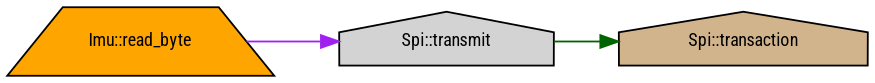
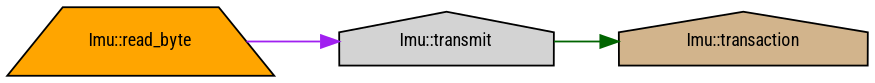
node "Spi::transmit": label "Spi::transmit" -> "Imu::transmit"
node "Spi::transaction": label "Spi::transaction" -> "Imu::transaction"
